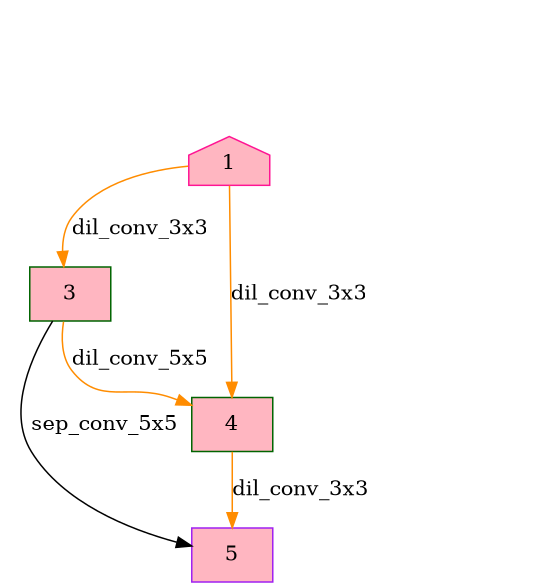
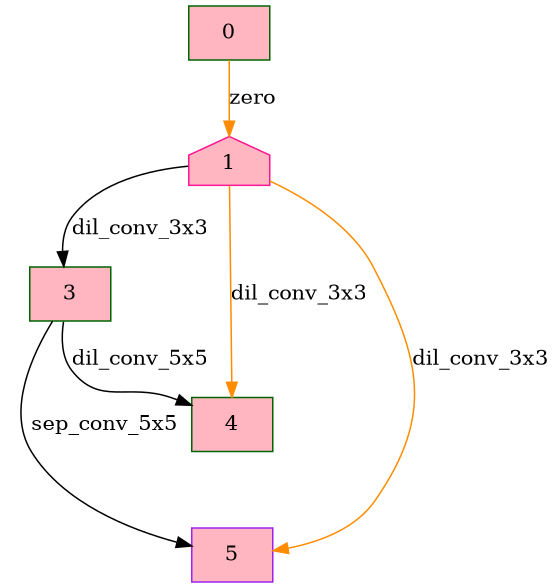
node "0": added
edge "1" -> "3": color darkorange -> black
edge "3" -> "4": color darkorange -> black
edge "4" -> "5": now "1" -> "5"
